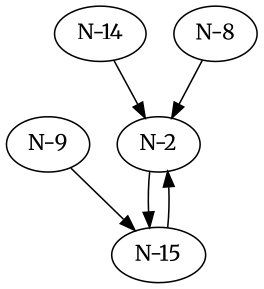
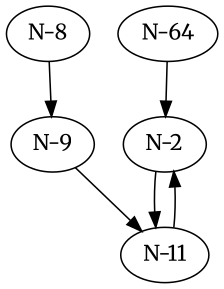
node "N-14": label "N-14" -> "N-64"
edge "N-8" -> "N-2": now "N-8" -> "N-9"
node "N-15": label "N-15" -> "N-11"
